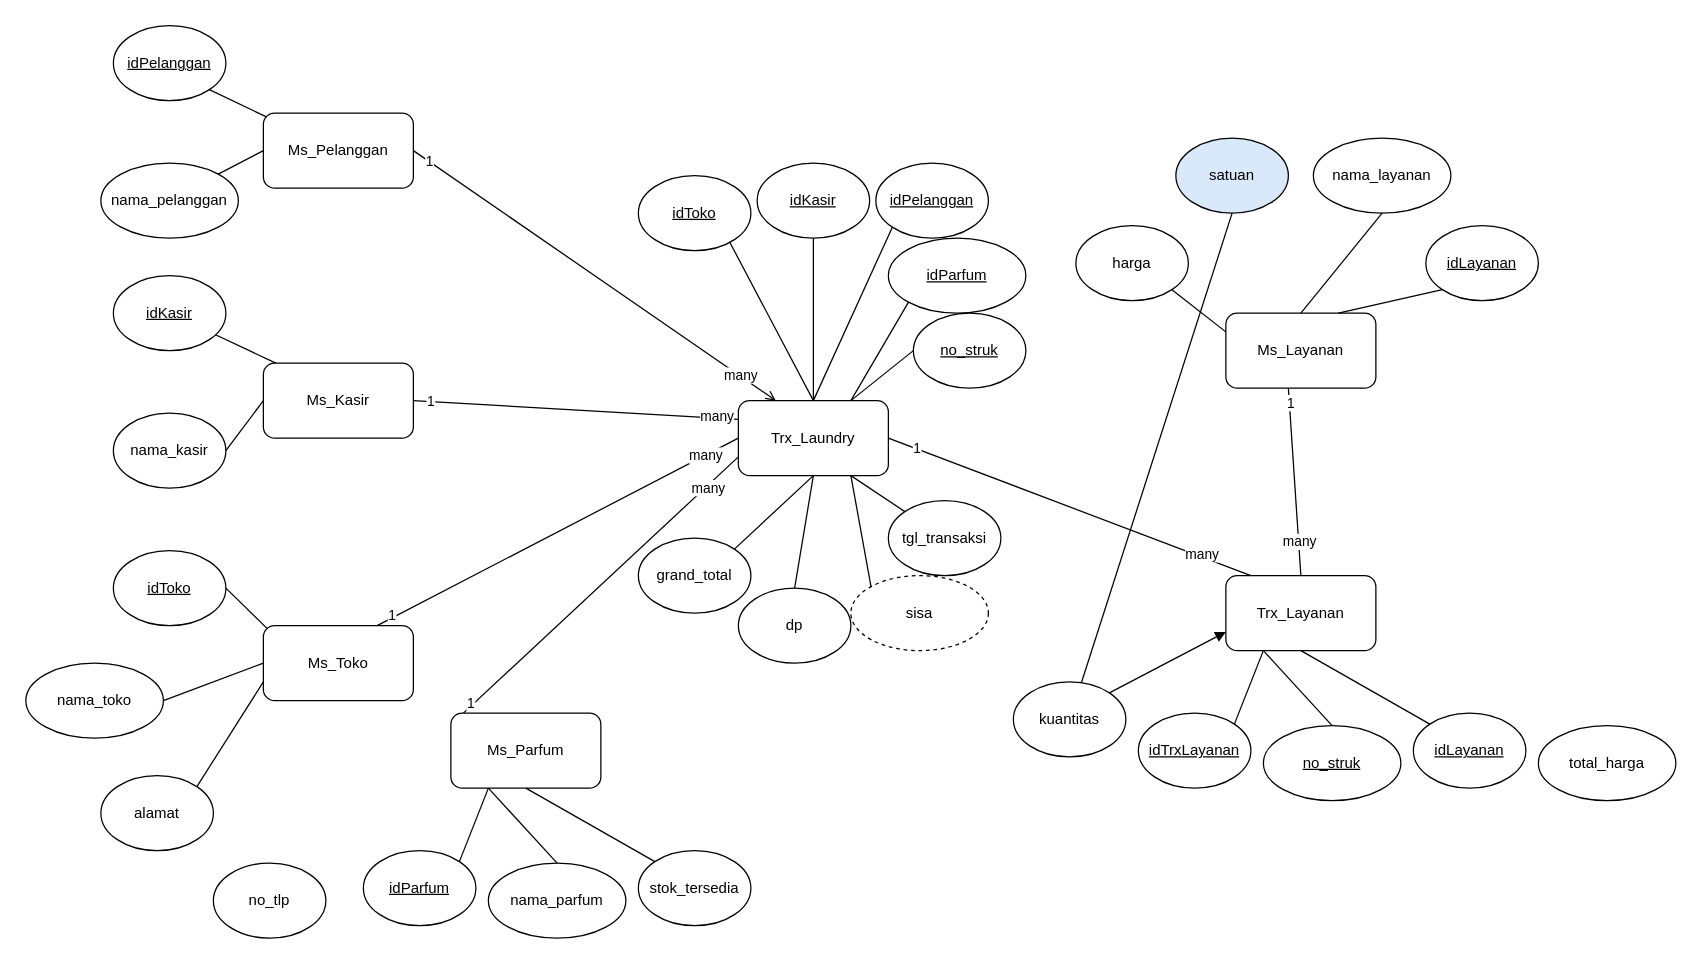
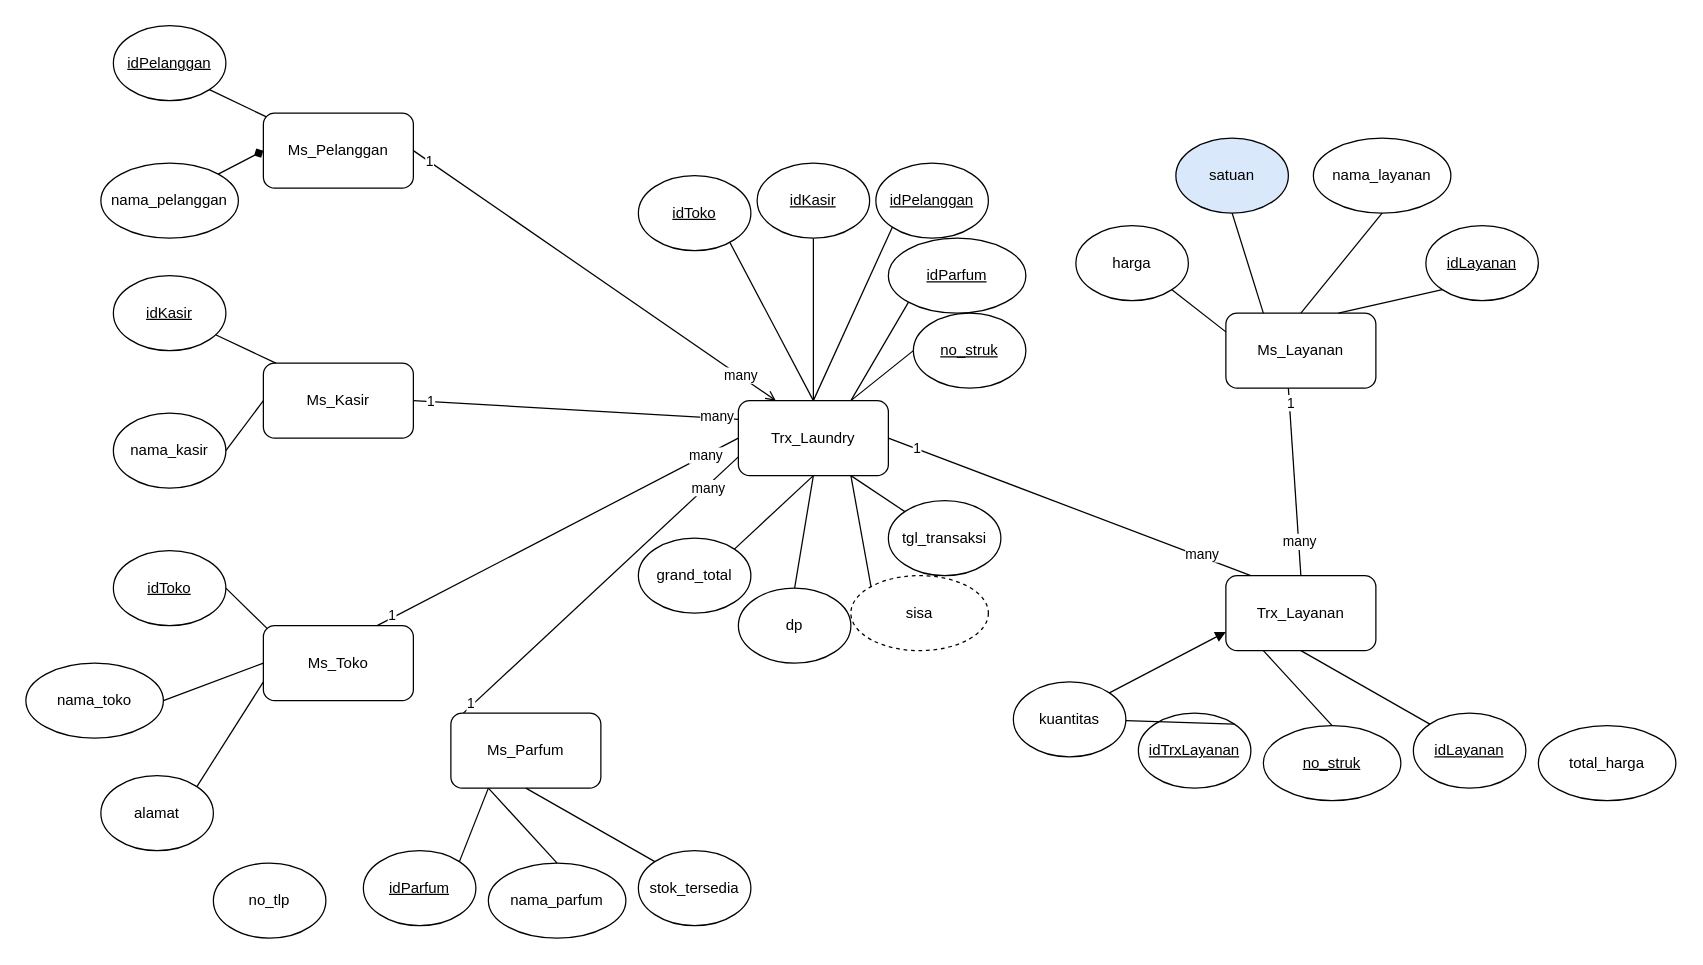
edge "Ms_Pelanggan" -- "nama_pelanggan": arrowhead none -> diamond
edge "satuan" -- "kuantitas": now "satuan" -- "Ms_Layanan"
edge "Trx_Layanan" -- "idTrxLayanan": now "kuantitas" -- "idTrxLayanan"
